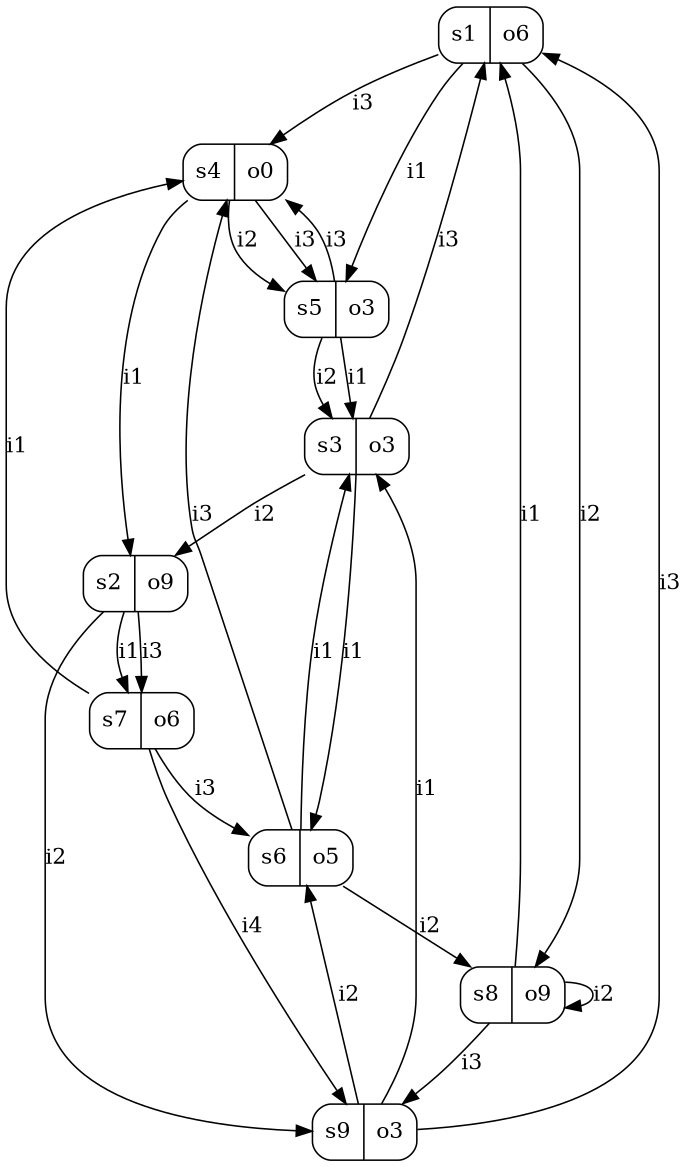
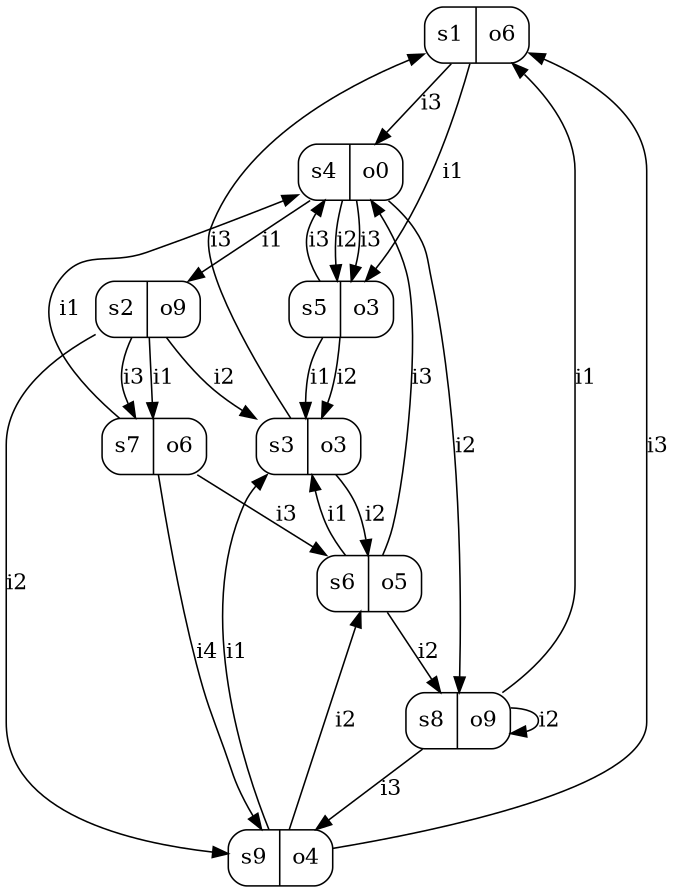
edge "s1" -> "s8": now "s4" -> "s8"
edge "s3" -> "s2": reversed
edge "s3" -> "s6": label "i1" -> "i2"
node "s9": text "o3" -> "o4"
